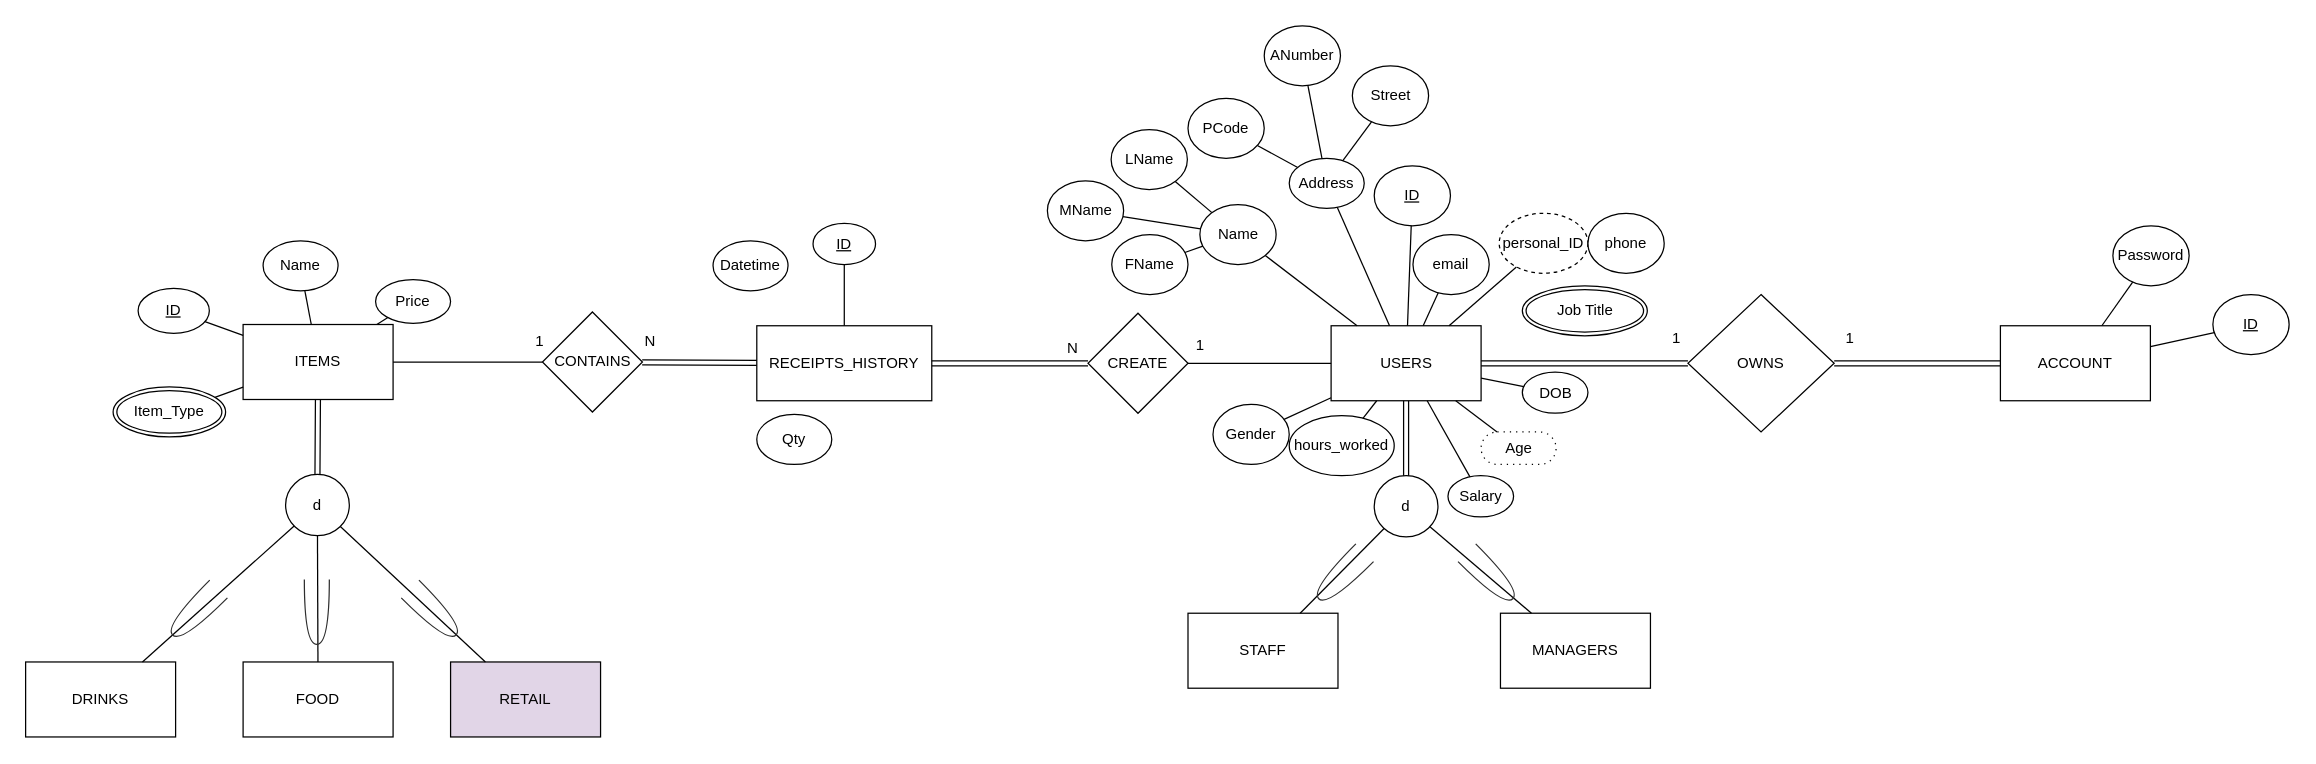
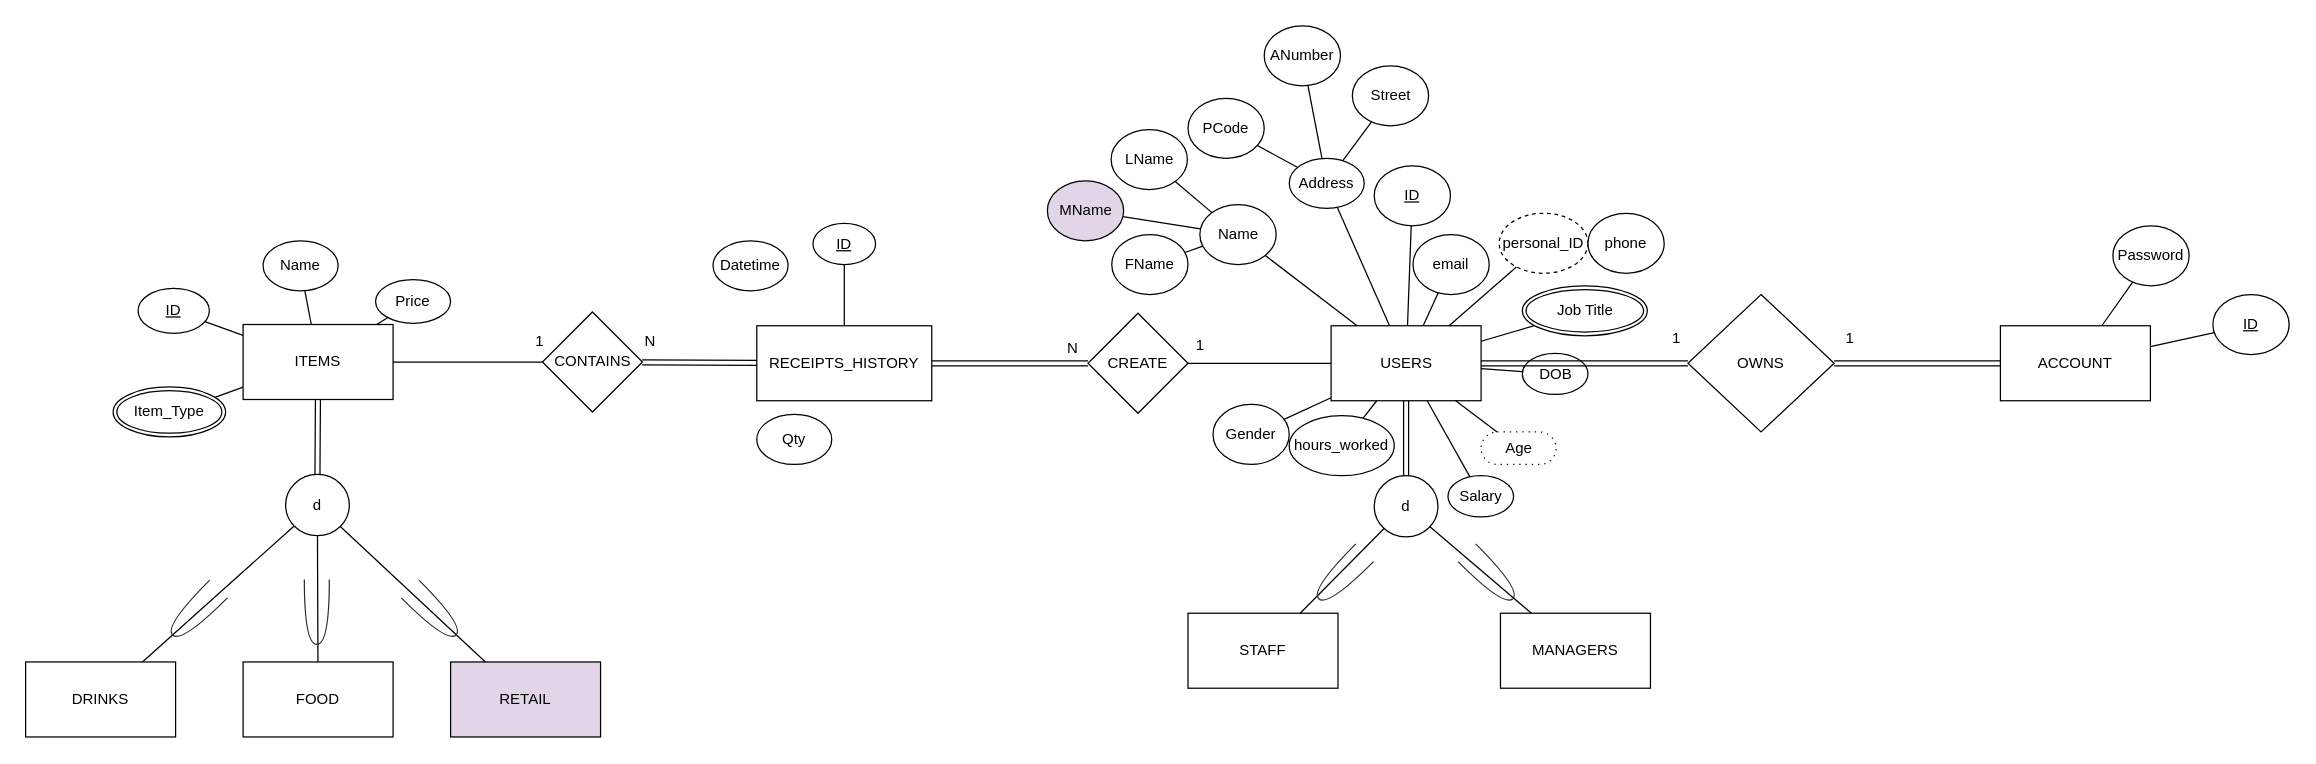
node "MName": fillcolor #ffffff -> #e1d5e7
edge "Job Title" -- "USERS": added
node "DOB": moved (1555, 393) -> (1555, 374)
